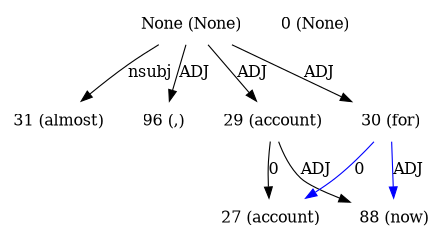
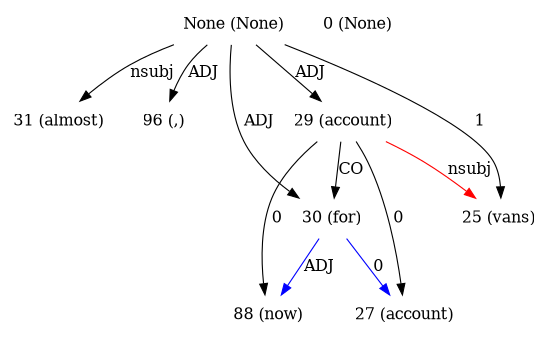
edge "29 (account)" -> "30 (for)": added, label "CO"
edge "29 (account)" -> "88 (now)": label "ADJ" -> "0"
node "25 (vans)": added
